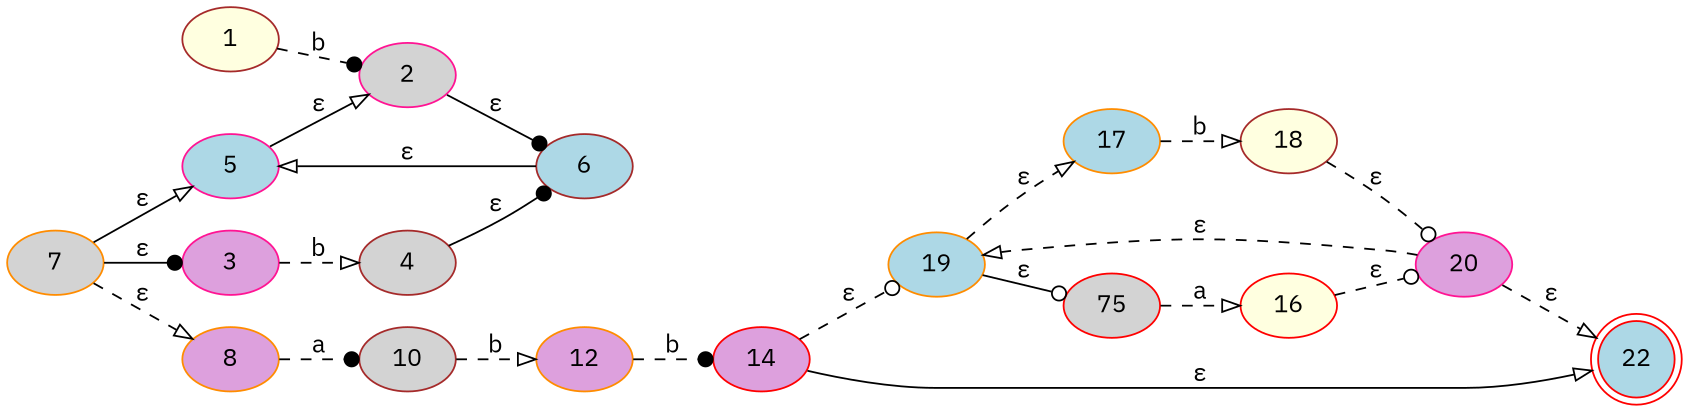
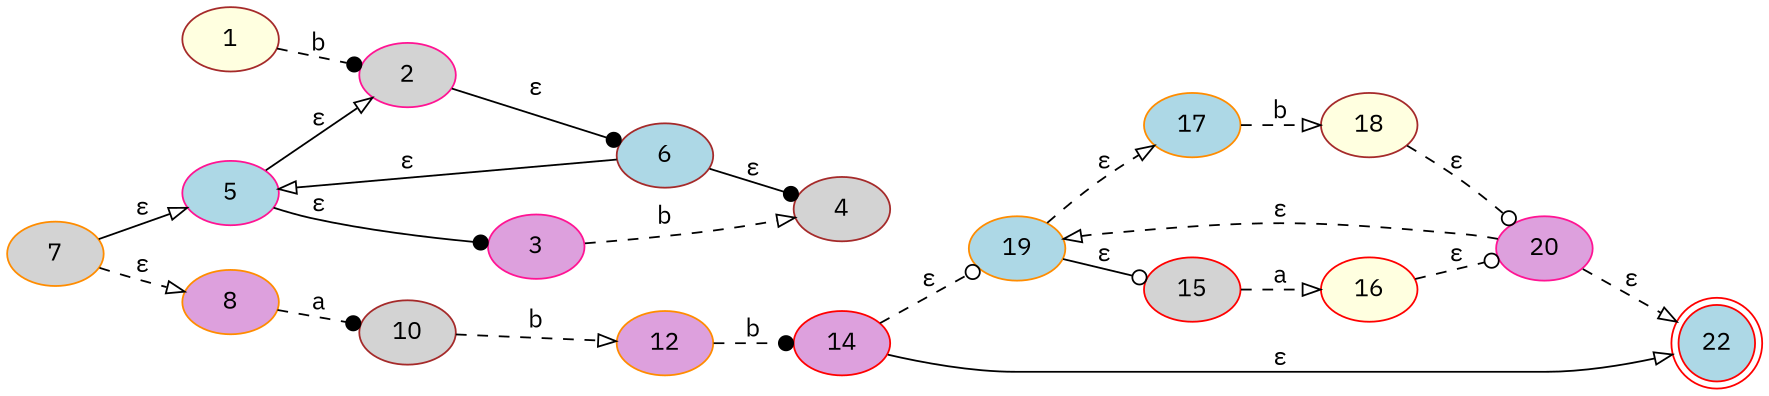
edge "4" -> "6": reversed
edge "7" -> "3": now "5" -> "3"
node "75": label "75" -> "15"
